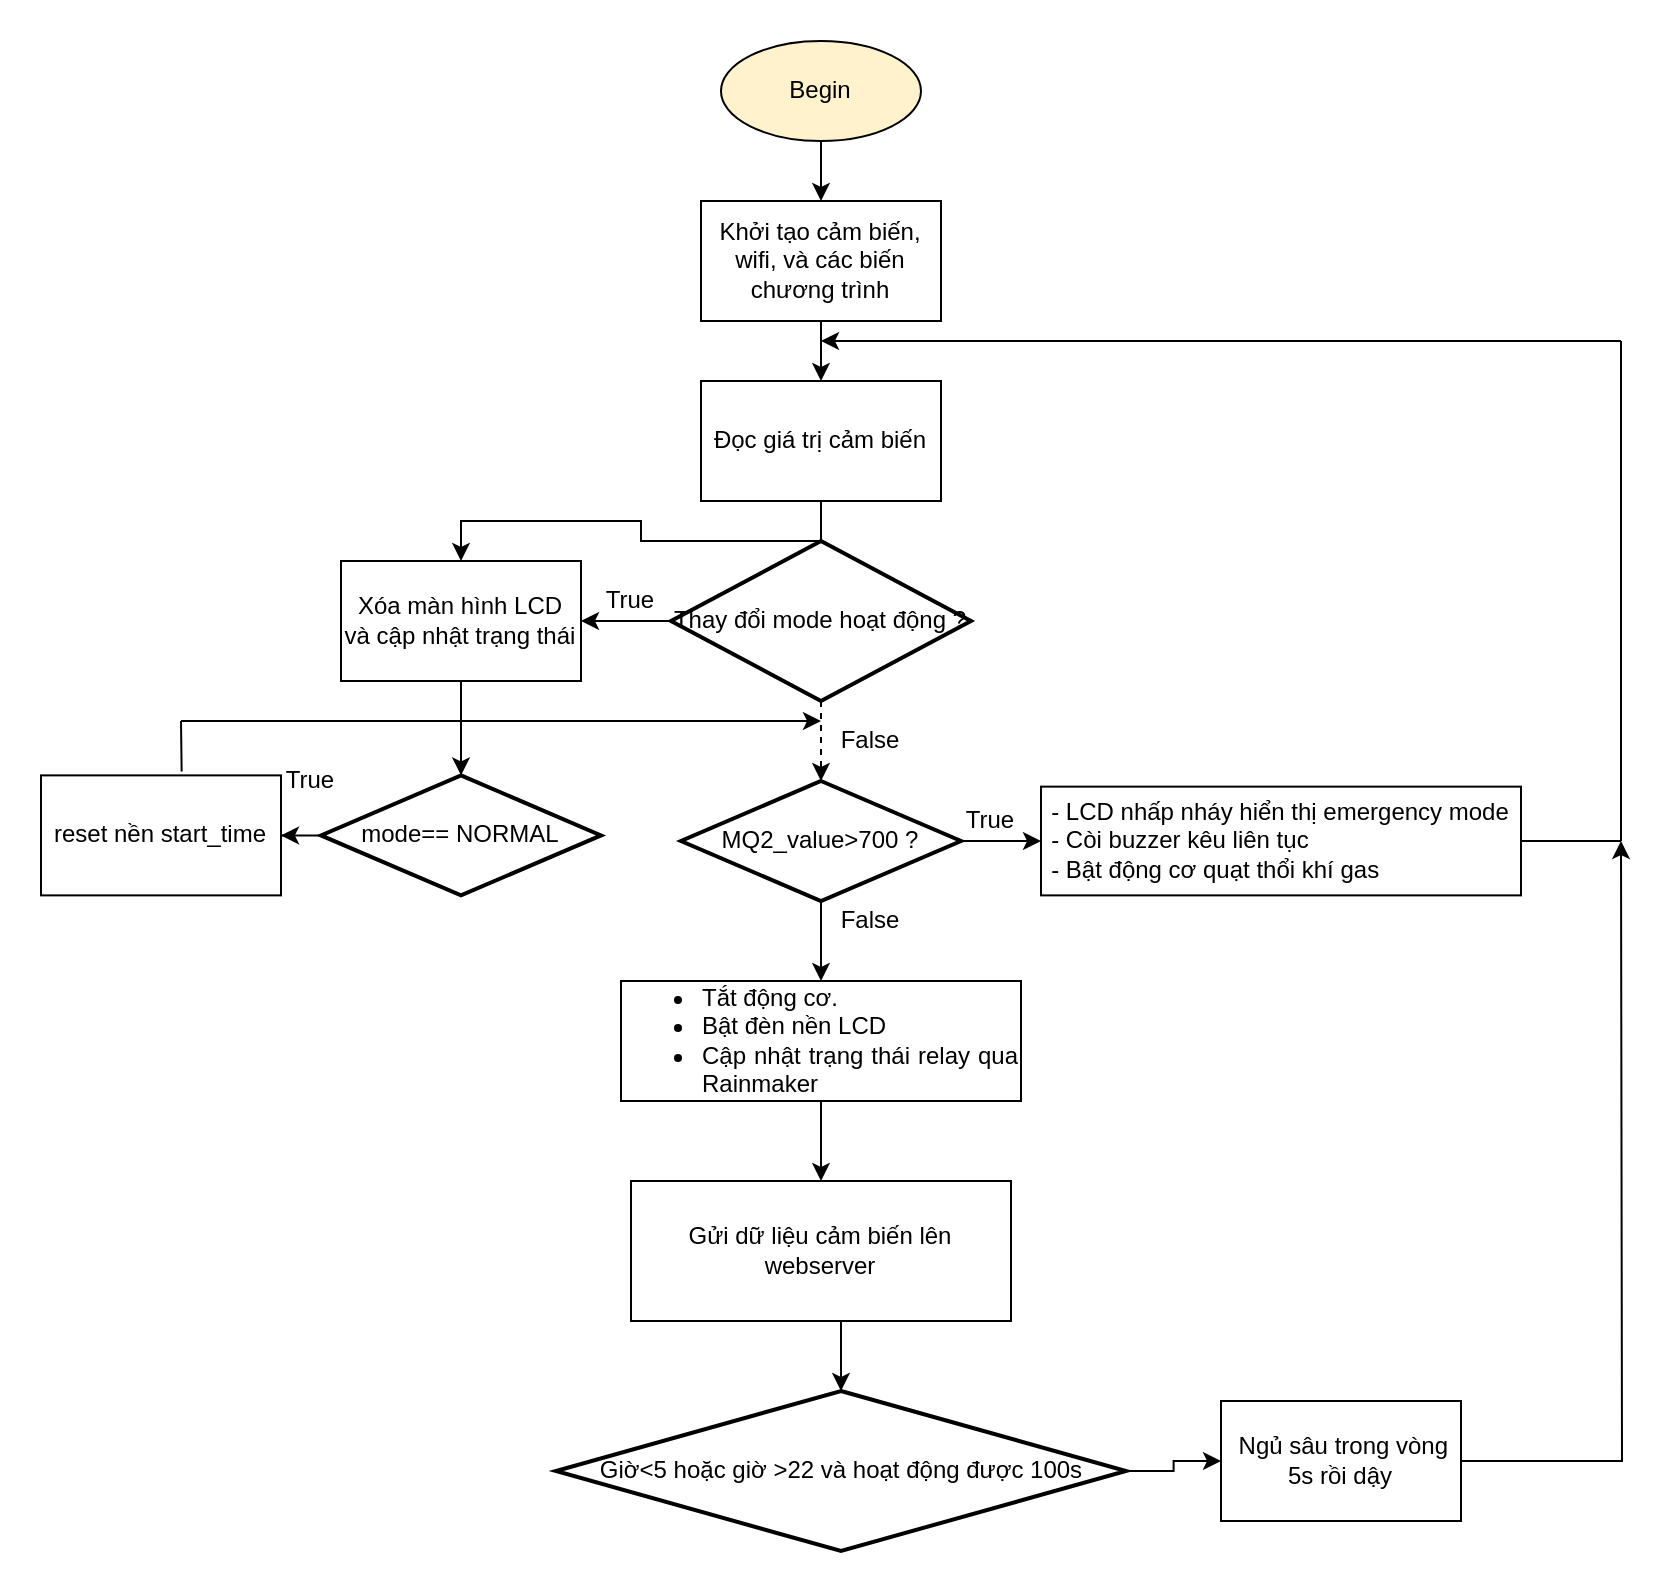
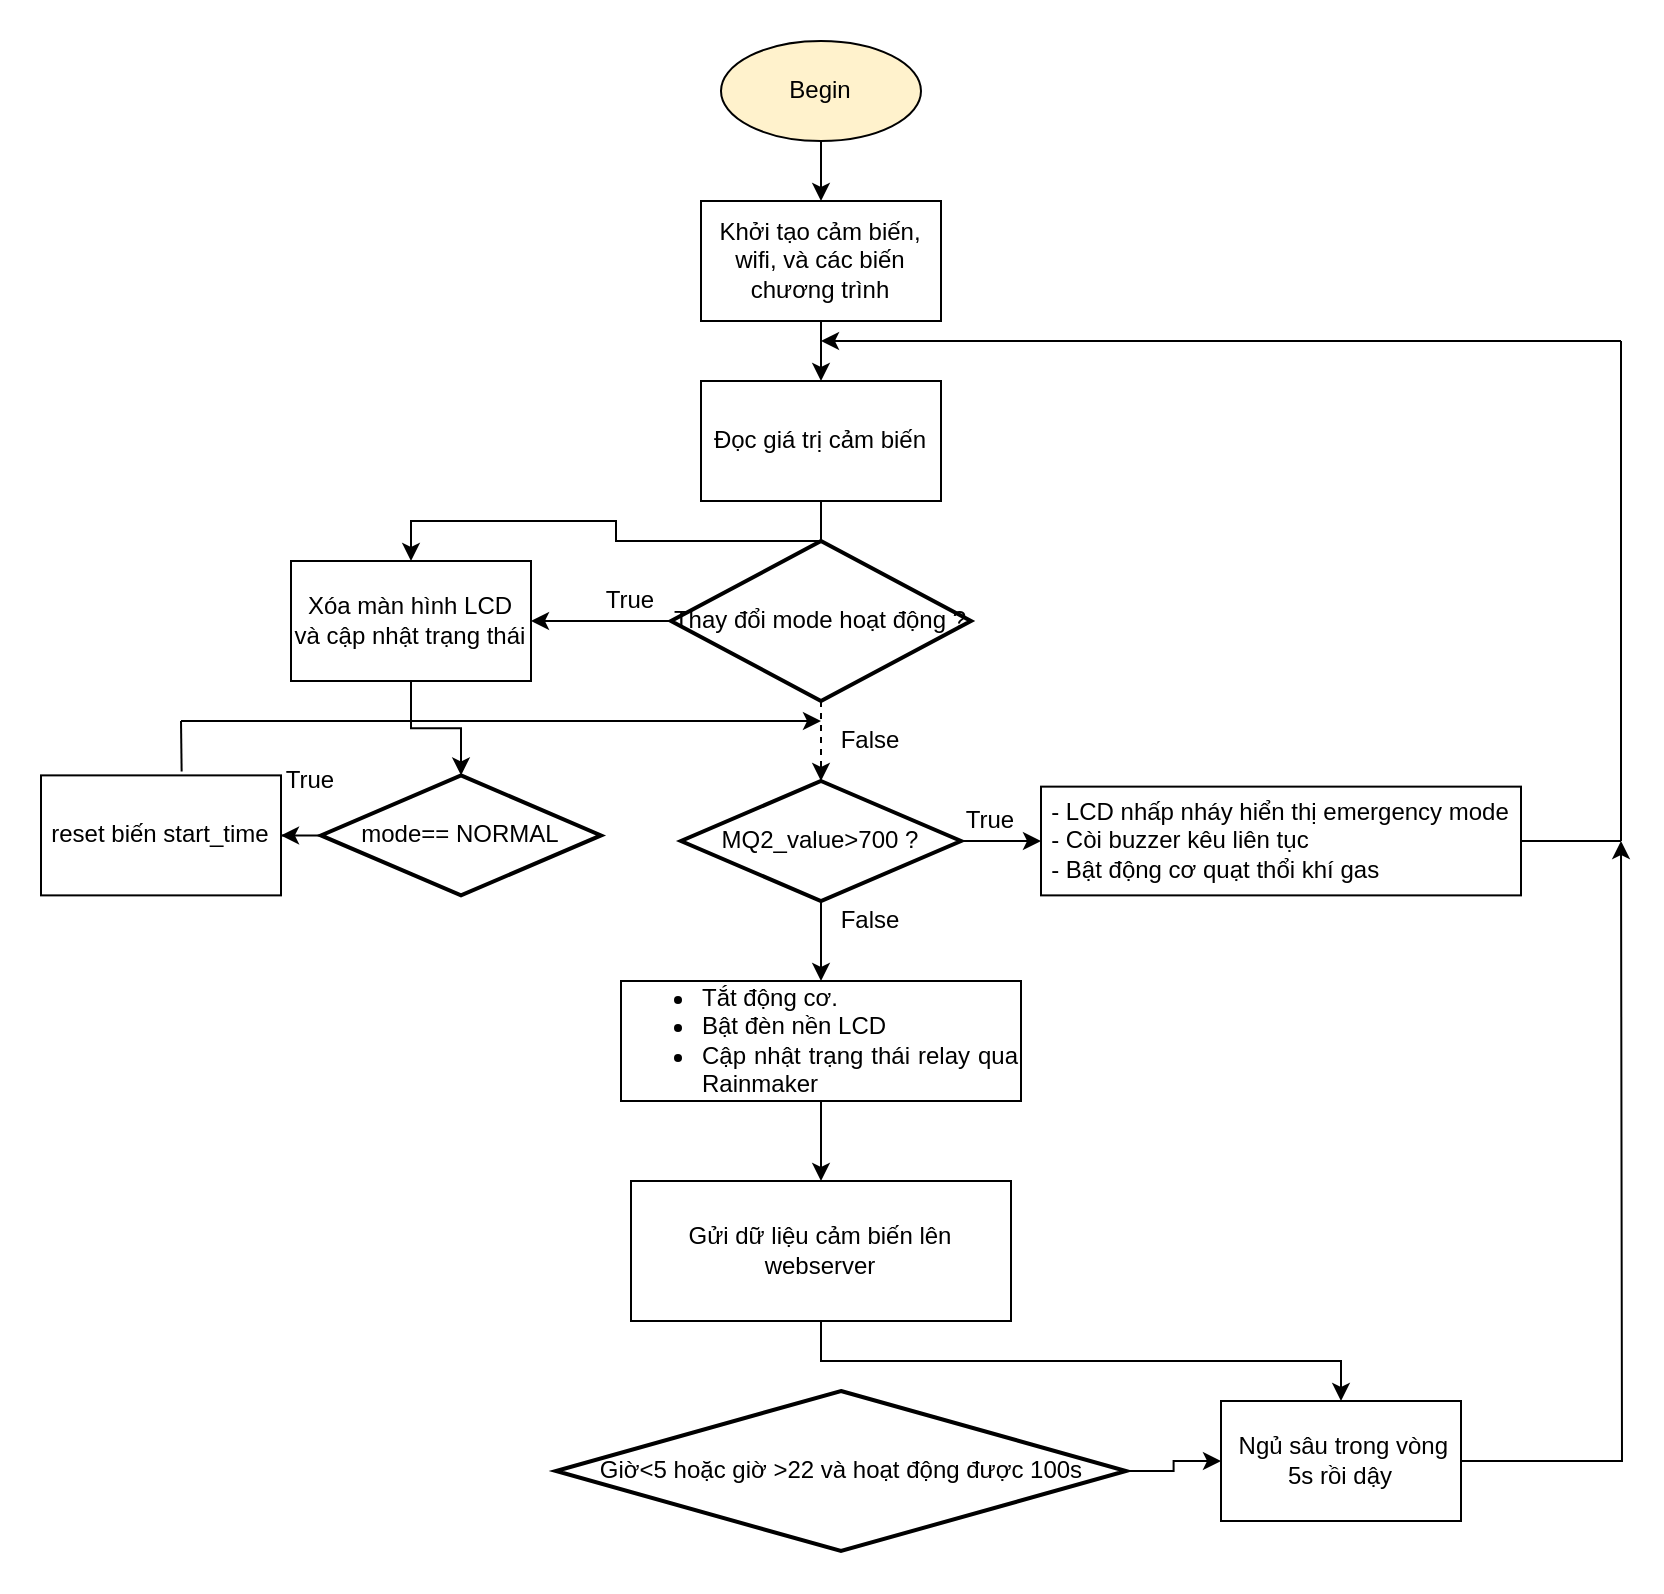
node "Xóa màn hình LCD và cập nhật trạng thái": moved (461, 621) -> (411, 621)
node "reset nền start_time": label "reset nền start_time" -> "reset biến start_time"
edge "Gửi dữ liệu cảm biến lên webserver" -> "Giờ<5 hoặc giờ >22 và hoạt động được 100s": now "Gửi dữ liệu cảm biến lên webserver" -> "Ngủ sâu trong vòng 5s rồi dậy"
